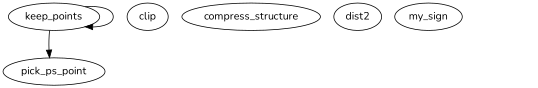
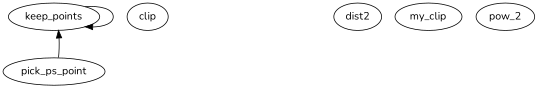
node "compress_structure": removed
node "my_sign": label "my_sign" -> "my_clip"
node "pow_2": added
edge "keep_points" -> "pick_ps_point": reversed
